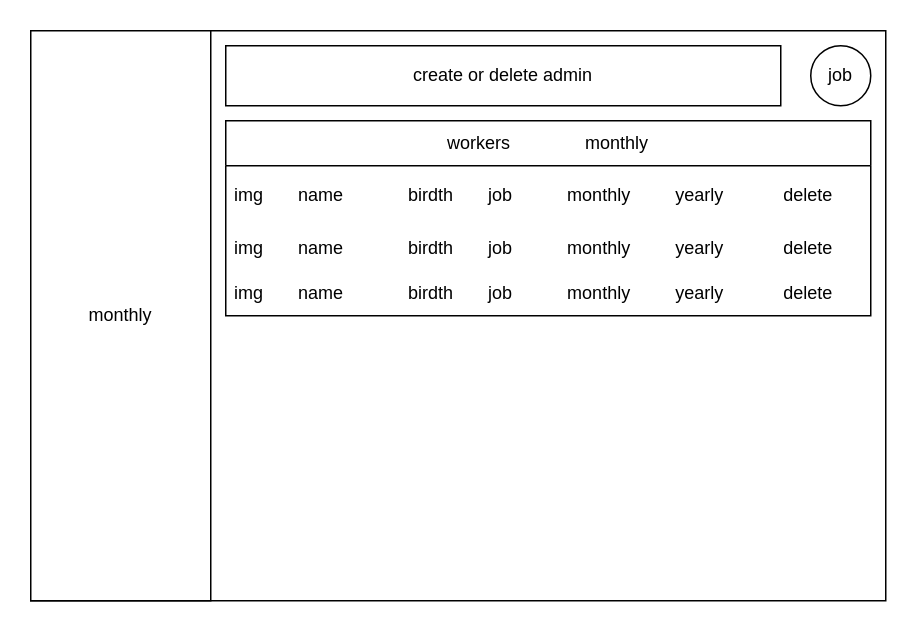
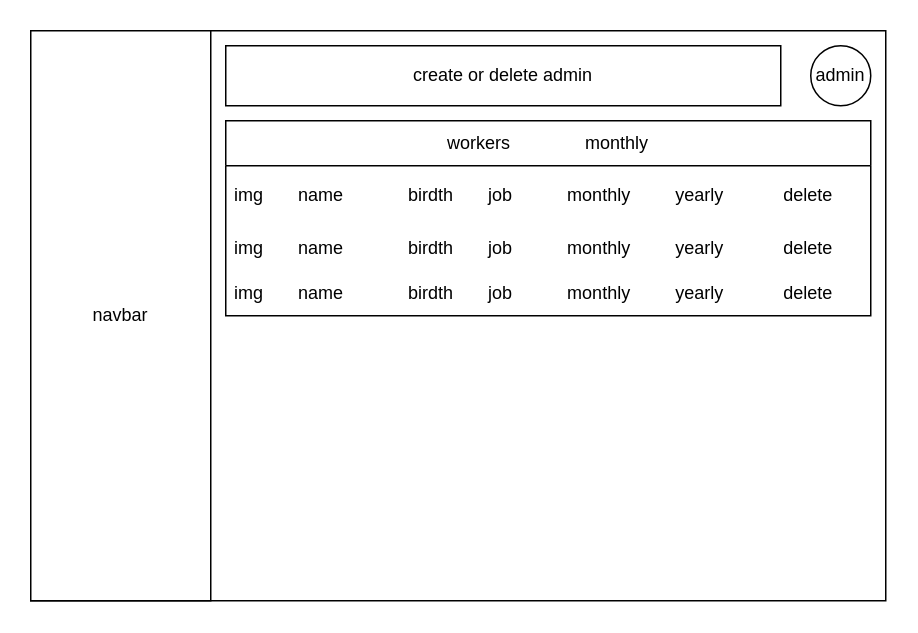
node "job": label "job" -> "admin"
node "monthly": label "monthly" -> "navbar"
